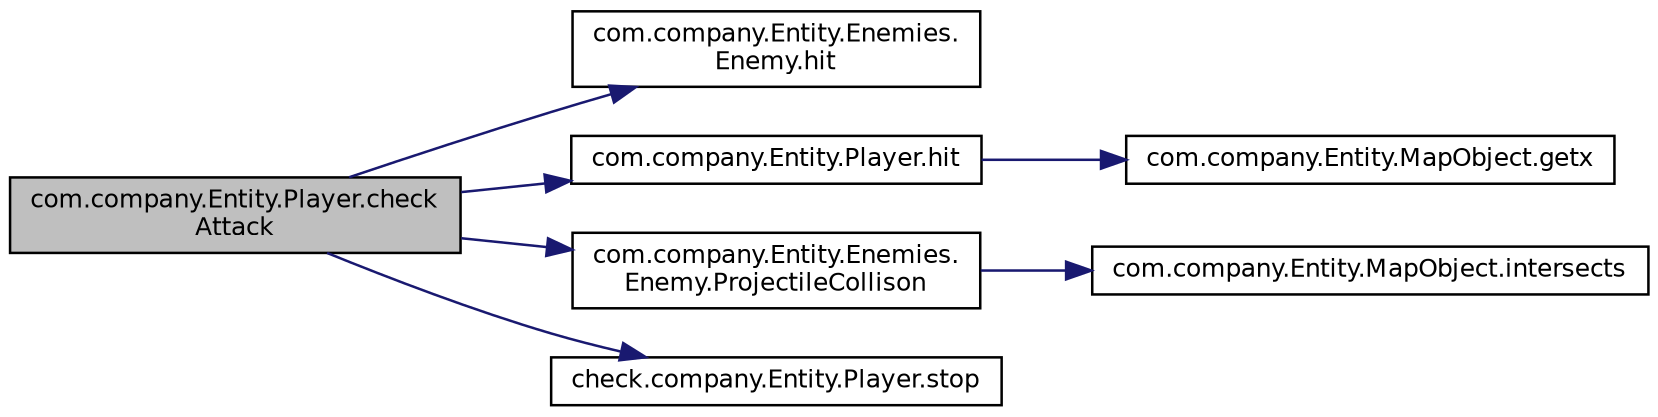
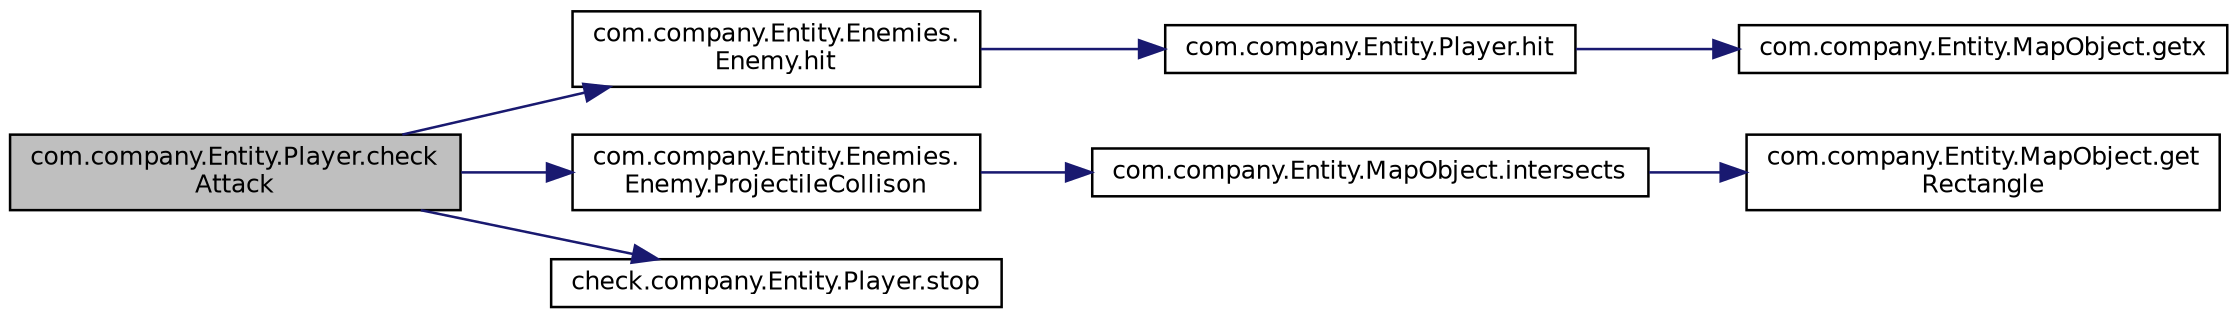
node "com.company.Entity.MapObject.get Rectangle": added
edge "com.company.Entity.Player.check Attack" -> "com.company.Entity.Player.hit": now "com.company.Entity.Enemies. Enemy.hit" -> "com.company.Entity.Player.hit"
